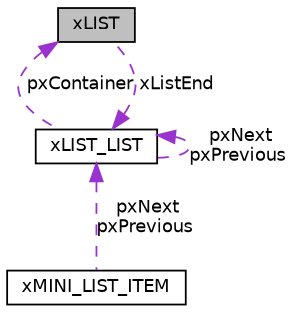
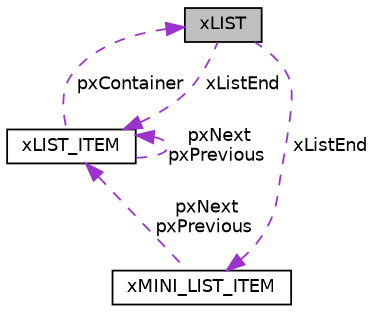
node "xLIST_LIST": label "xLIST_LIST" -> "xLIST_ITEM"
edge "xLIST" -> "xMINI_LIST_ITEM": added, label "xListEnd"
